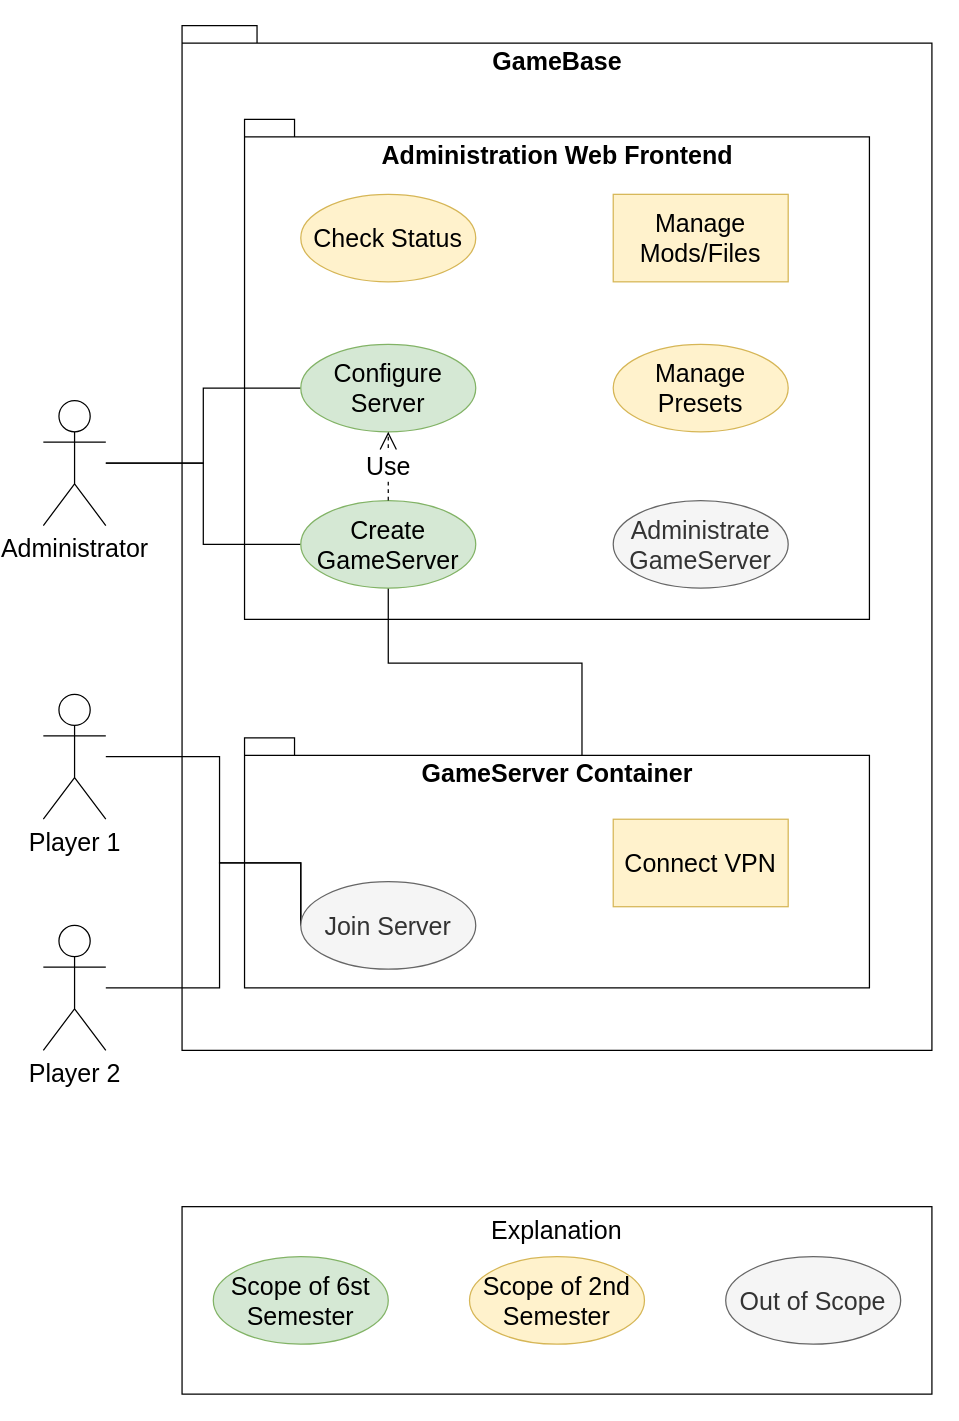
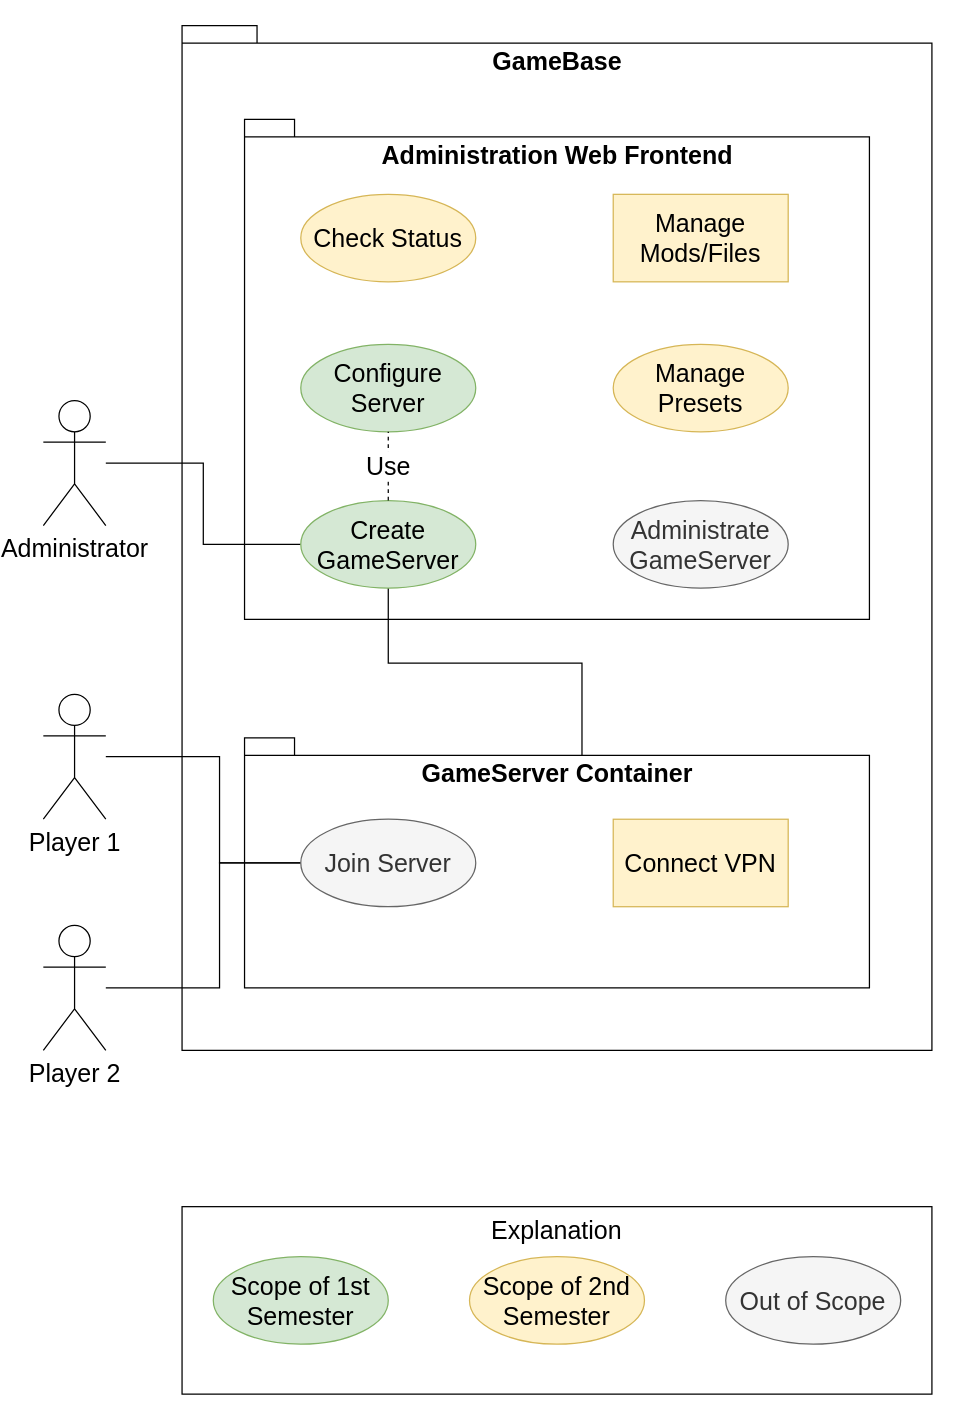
edge "Configure Server" -- "Administrator": removed
edge "Create GameServer" -> "Configure Server": arrowhead open -> none
node "Join Server": moved (388, 926) -> (388, 863)
node "Scope of 6st Semester": label "Scope of 6st Semester" -> "Scope of 1st Semester"
